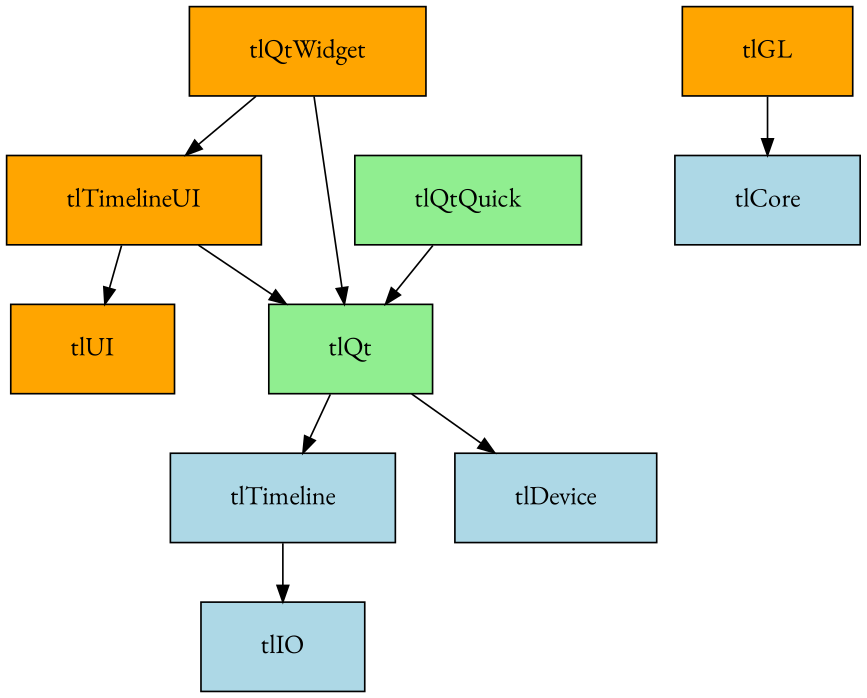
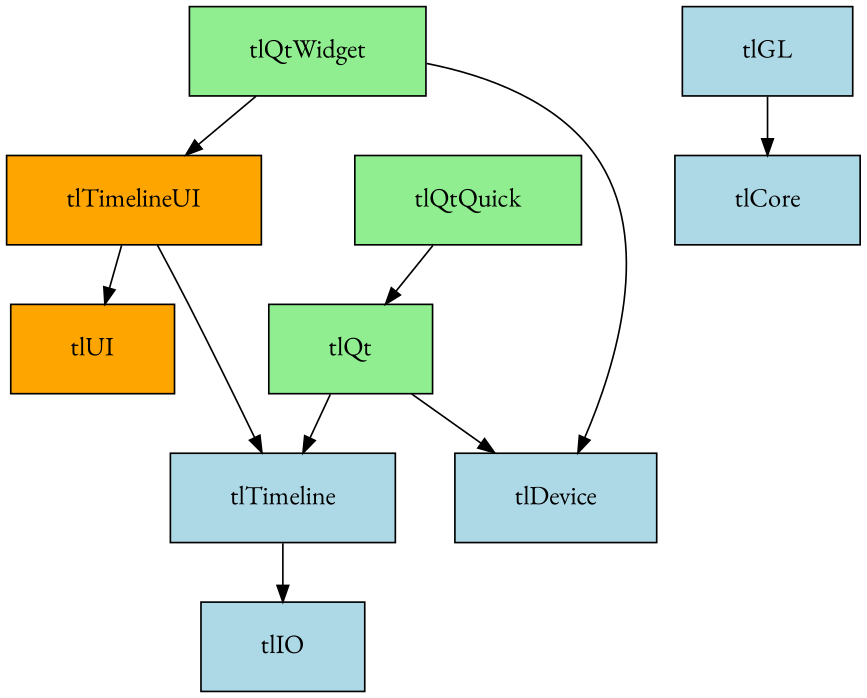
node "tlQtWidget": fillcolor orange -> lightgreen
node "tlGL": fillcolor orange -> lightblue
edge "tlQtWidget" -> "tlQt": now "tlQtWidget" -> "tlDevice"
edge "tlTimelineUI" -> "tlQt": now "tlTimelineUI" -> "tlTimeline"
